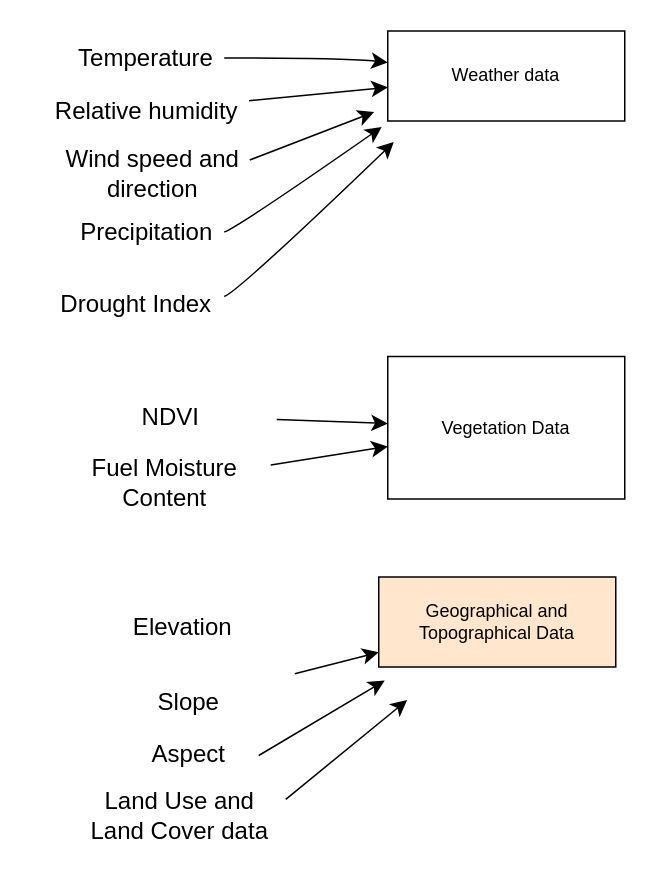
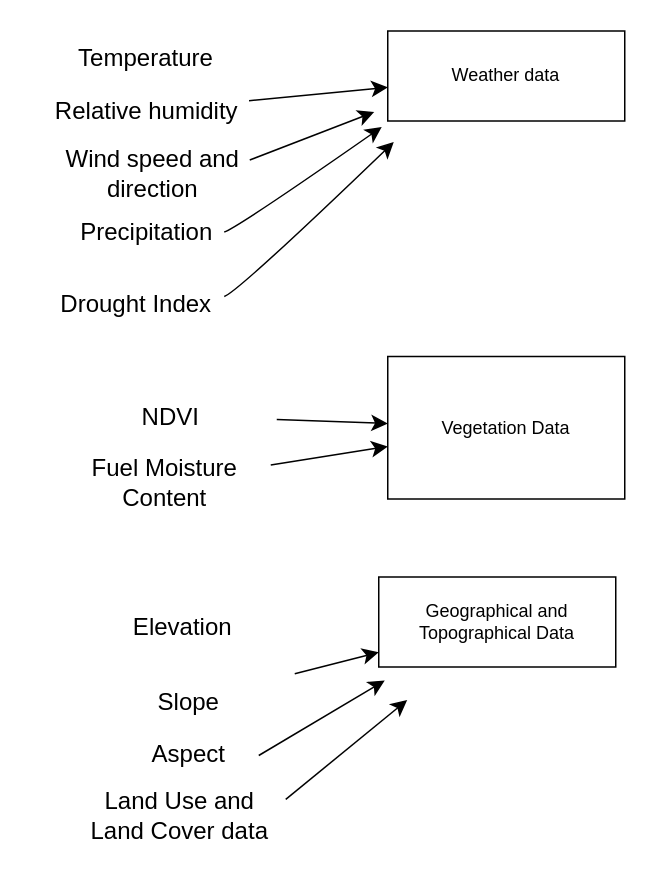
edge "Temperature" -> "Weather data": removed
node "Geographical and Topographical Data": fillcolor #ffe6cc -> #ffffff
